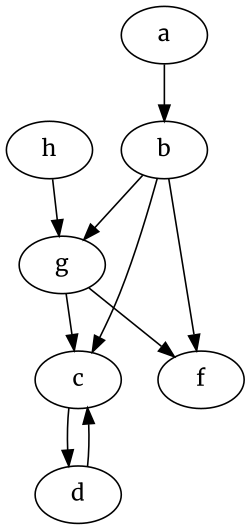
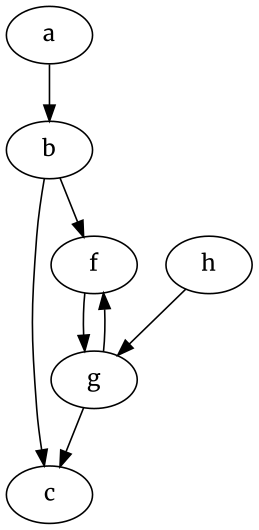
edge "b" -> "g": now "f" -> "g"
node "d": removed
